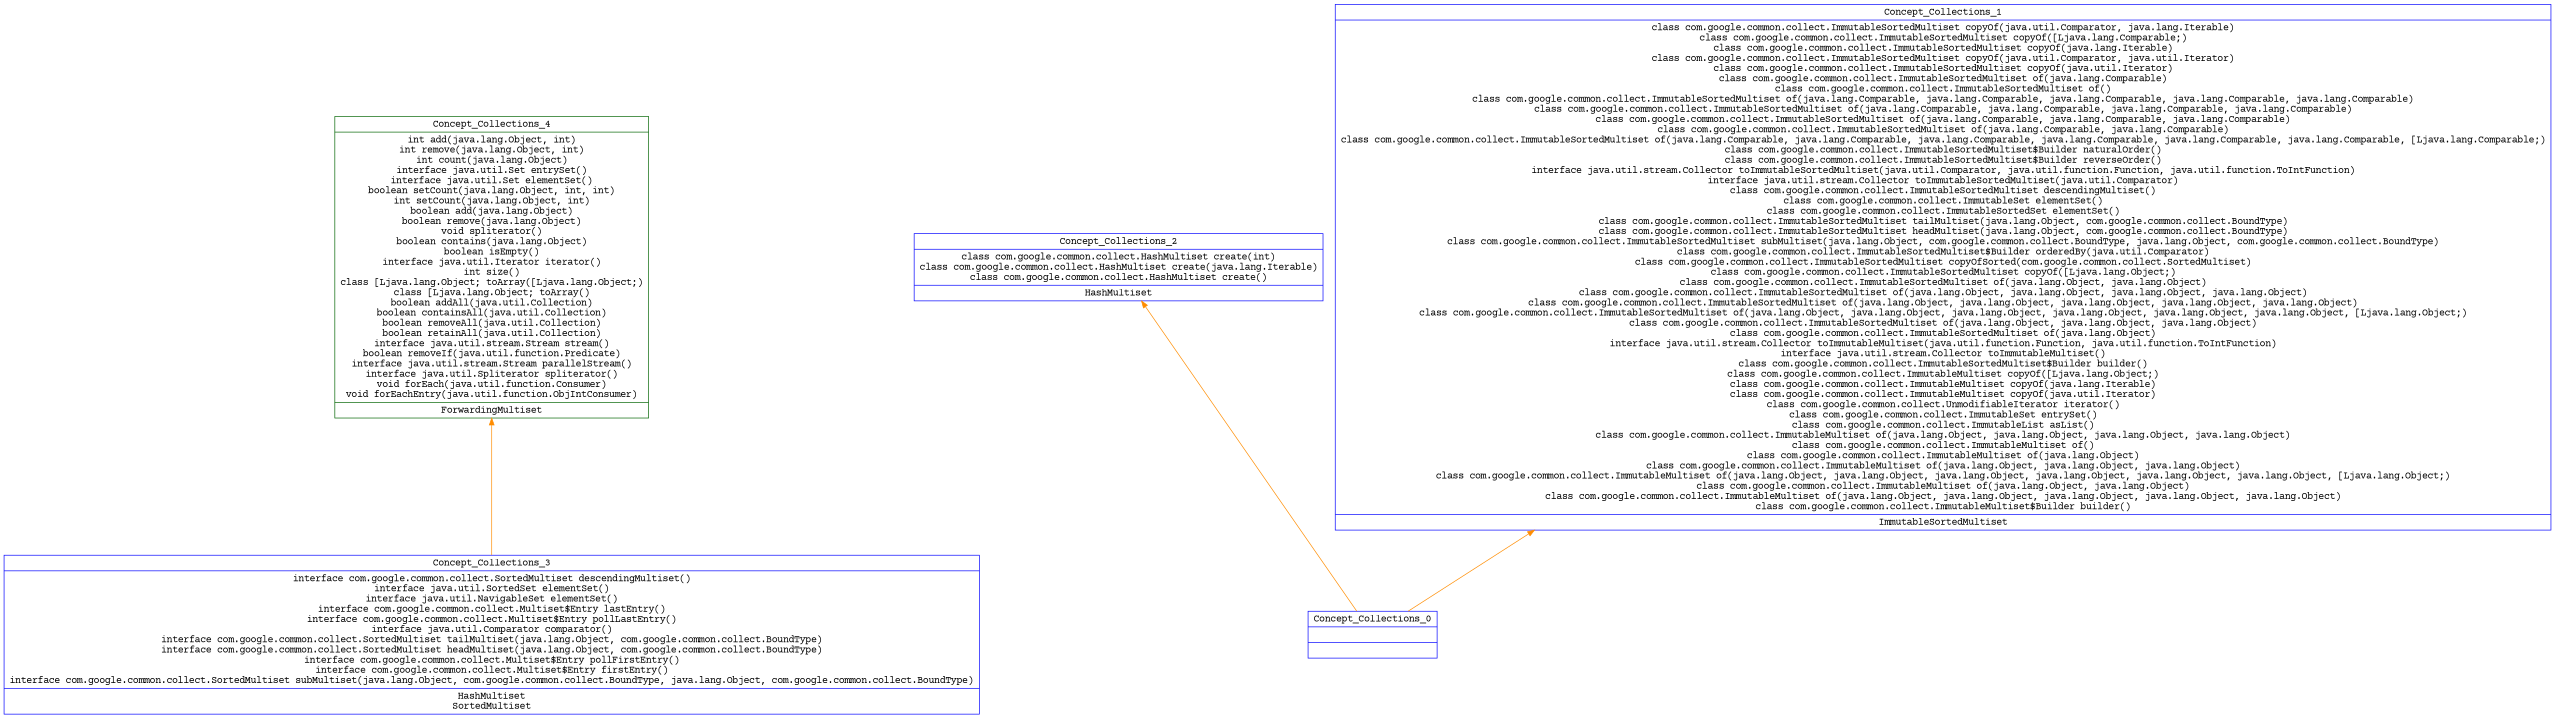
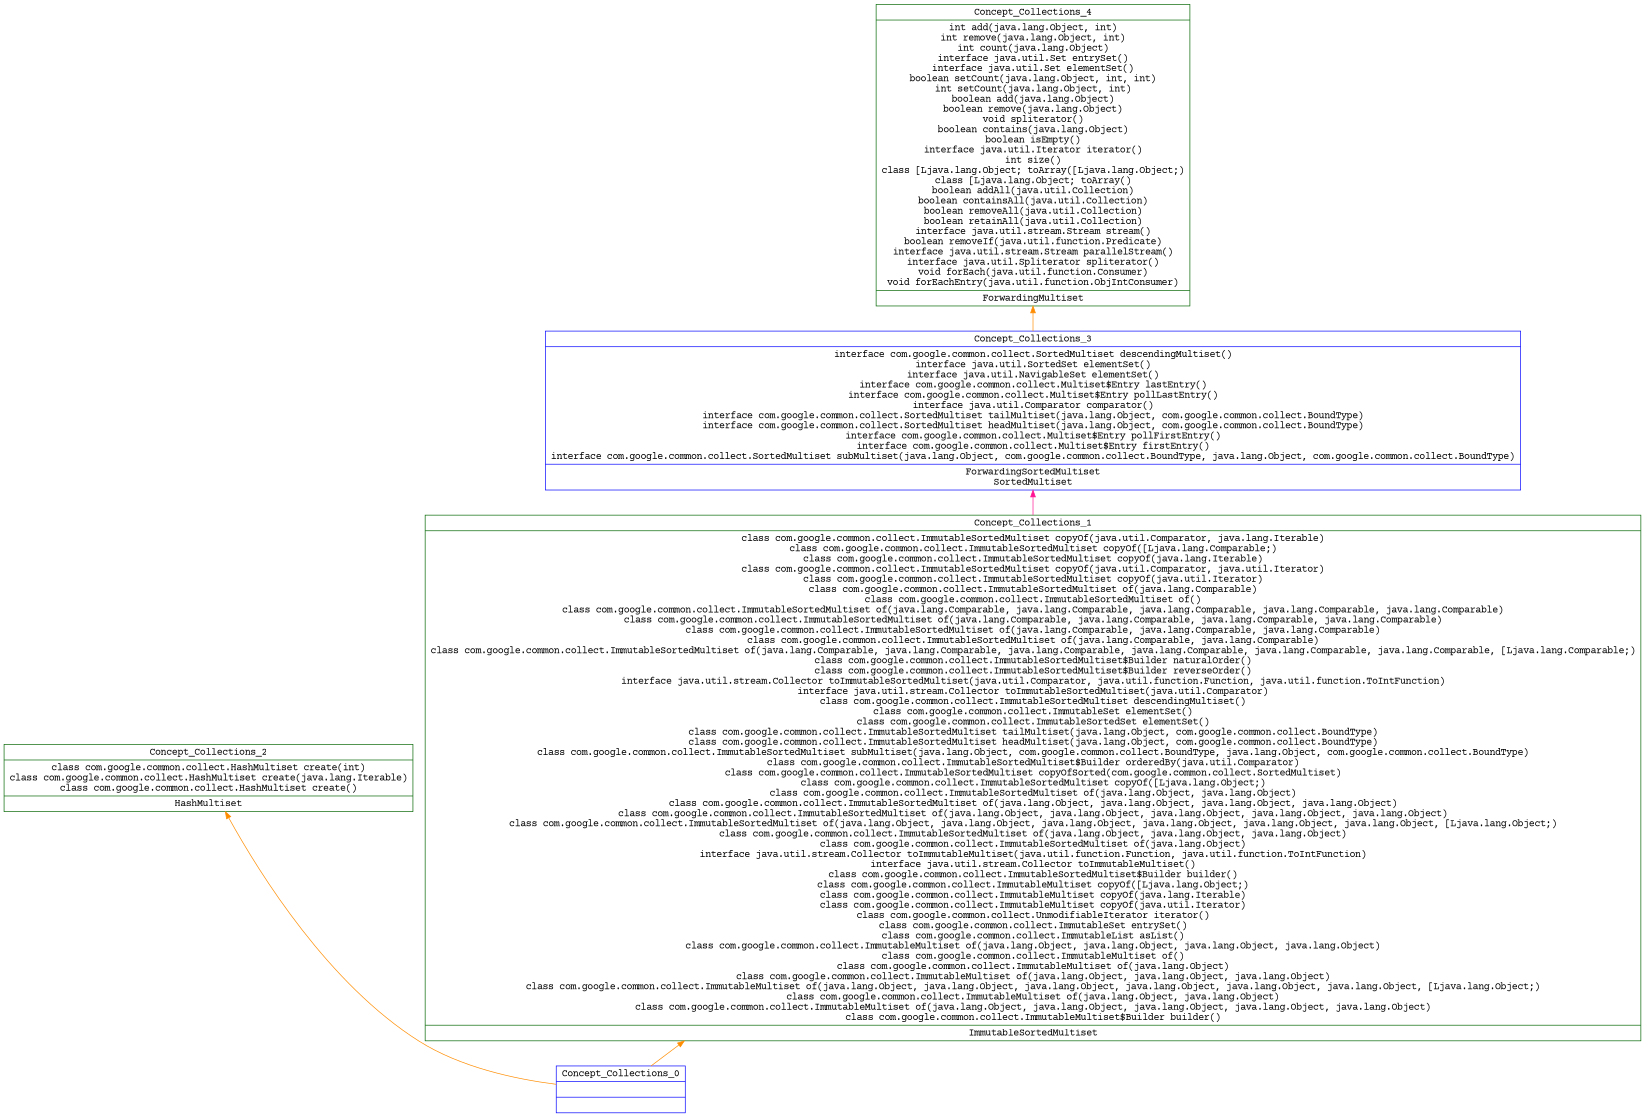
node "Concept_Collections_2": color blue -> darkgreen
node "Concept_Collections_1": color blue -> darkgreen
edge "Concept_Collections_1" -> "Concept_Collections_3": added
node "Concept_Collections_3": text "HashMultiset" -> "ForwardingSortedMultiset"
